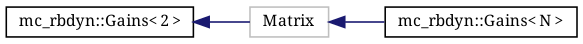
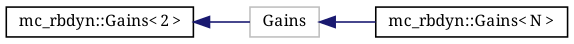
node "Matrix": label "Matrix" -> "Gains"
